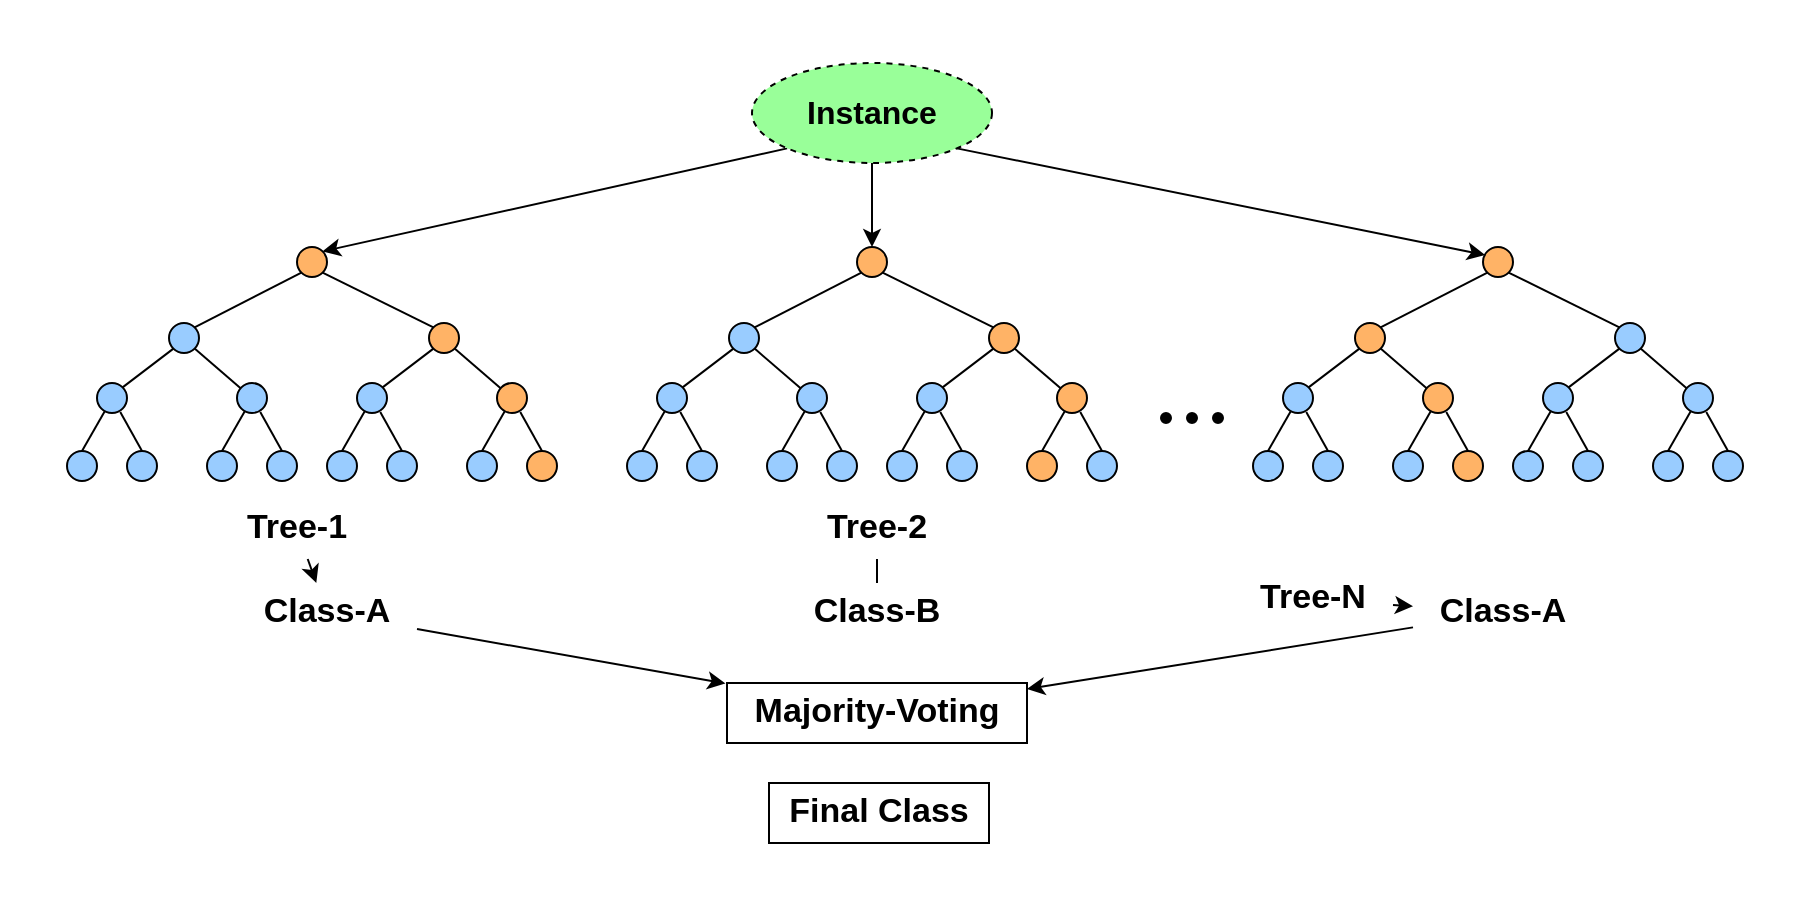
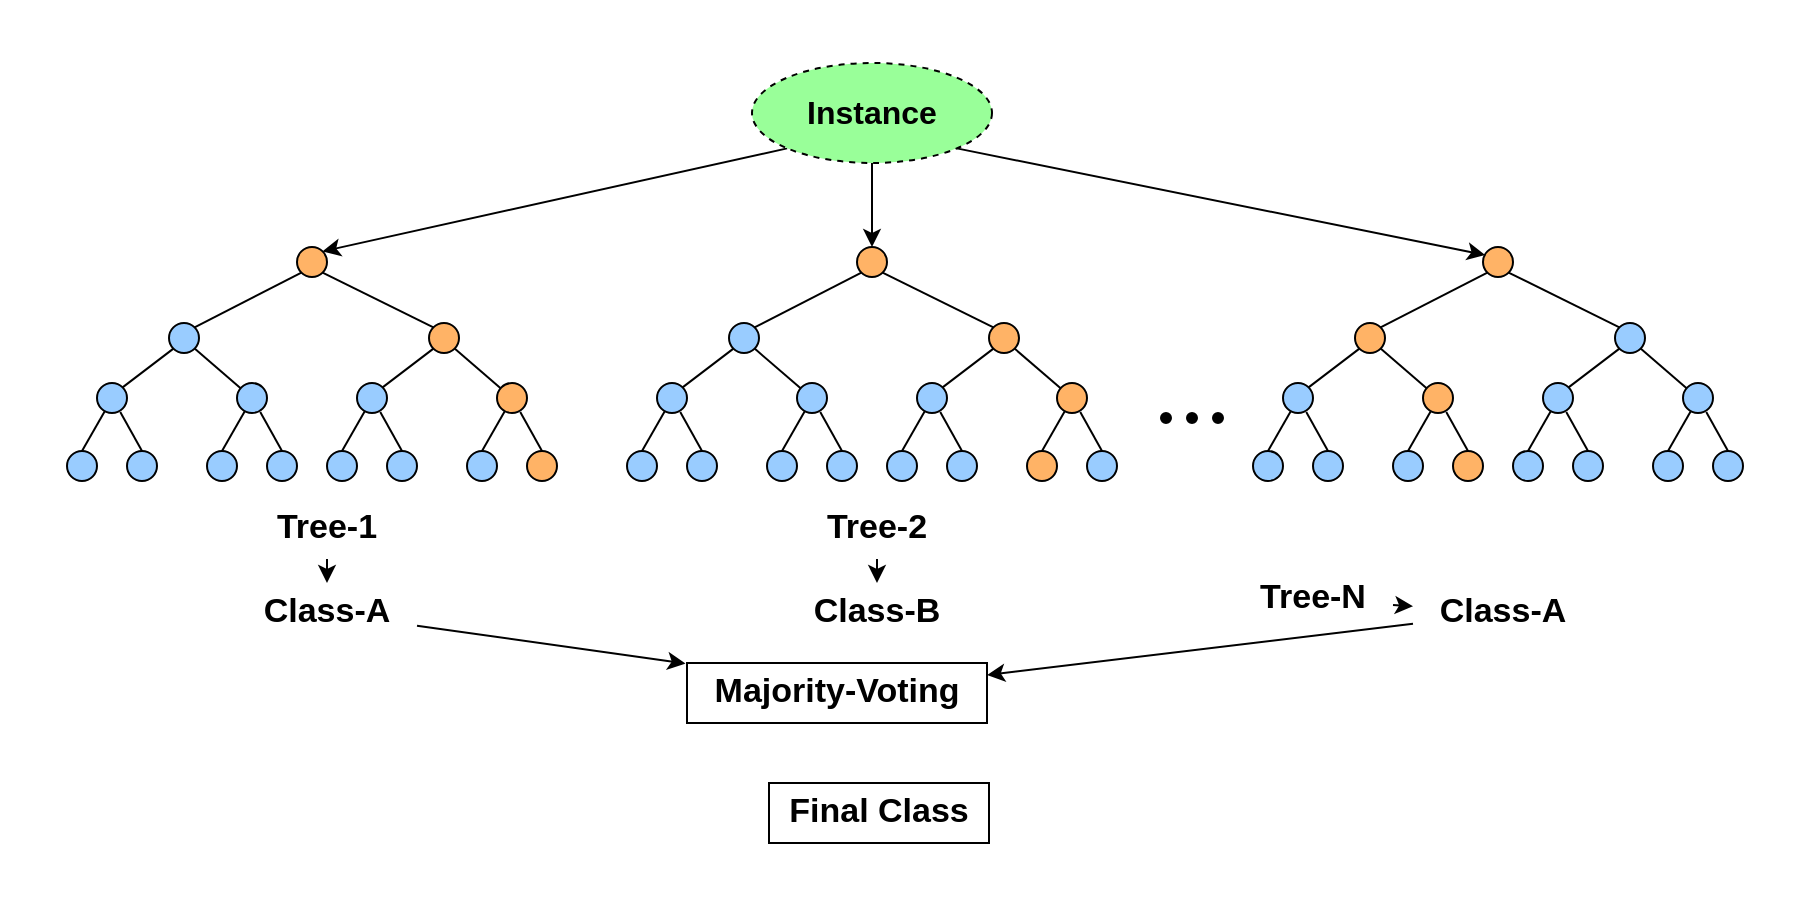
node "Tree-1": moved (297, 529) -> (327, 529)
edge "Tree-2" -- "Class-B": arrowhead none -> classic
node "Majority-Voting": moved (877, 713) -> (837, 693)
